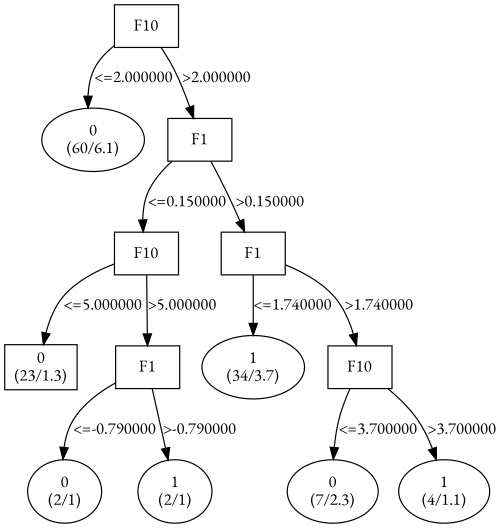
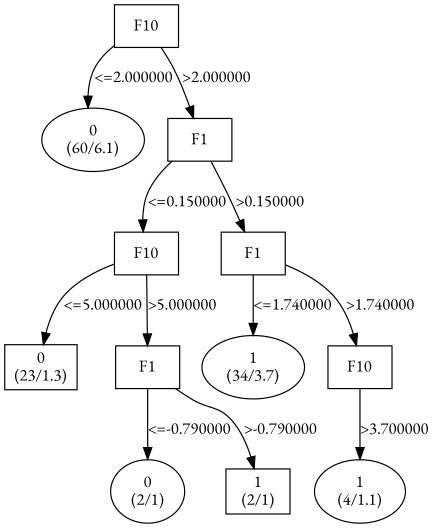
node "1 (2/1)": shape ellipse -> box
node "0 (7/2.3)": removed
